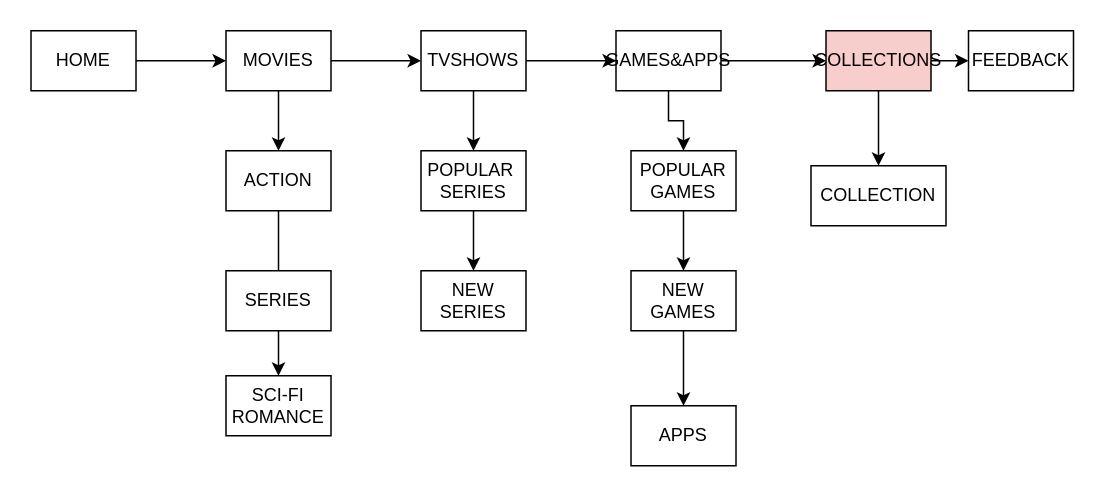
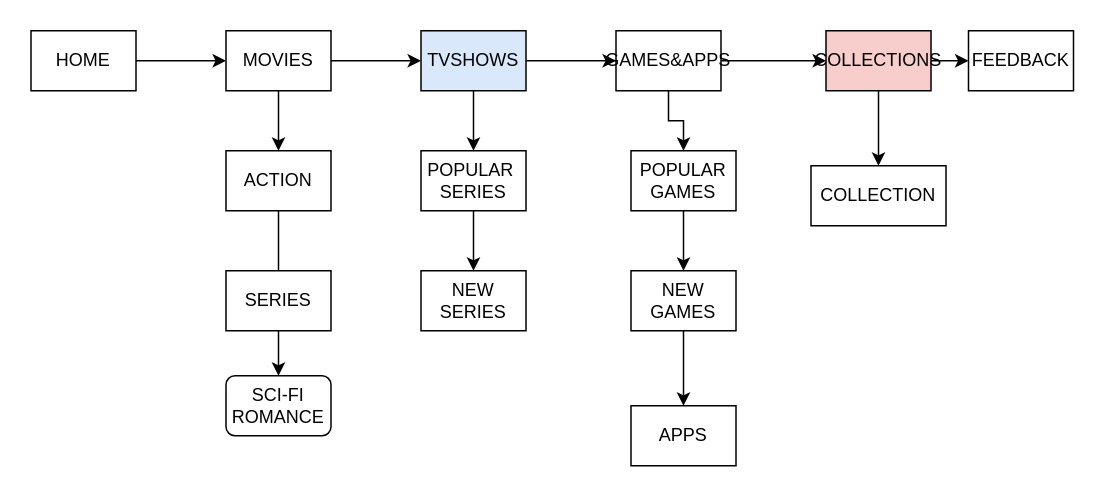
node "TVSHOWS": fillcolor #ffffff -> #dae8fc
node "SCI-FI ROMANCE": shape rectangle -> rounded rectangle
